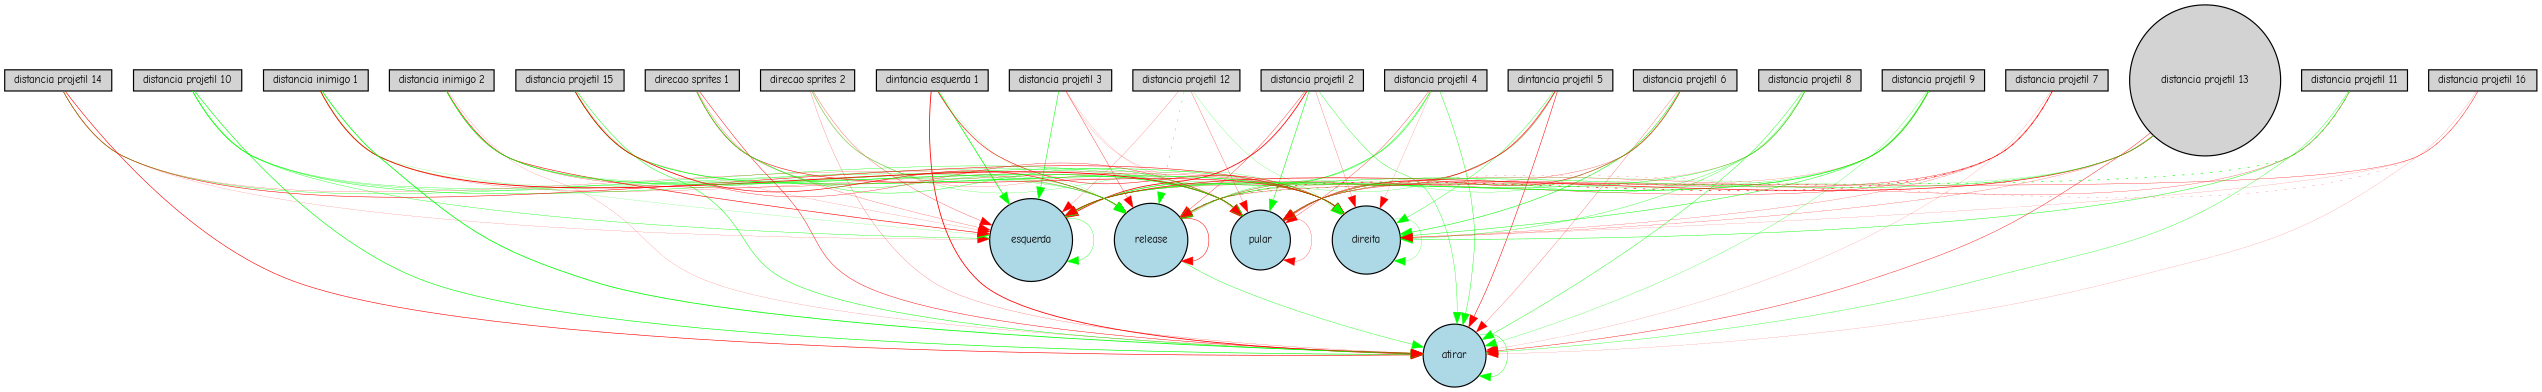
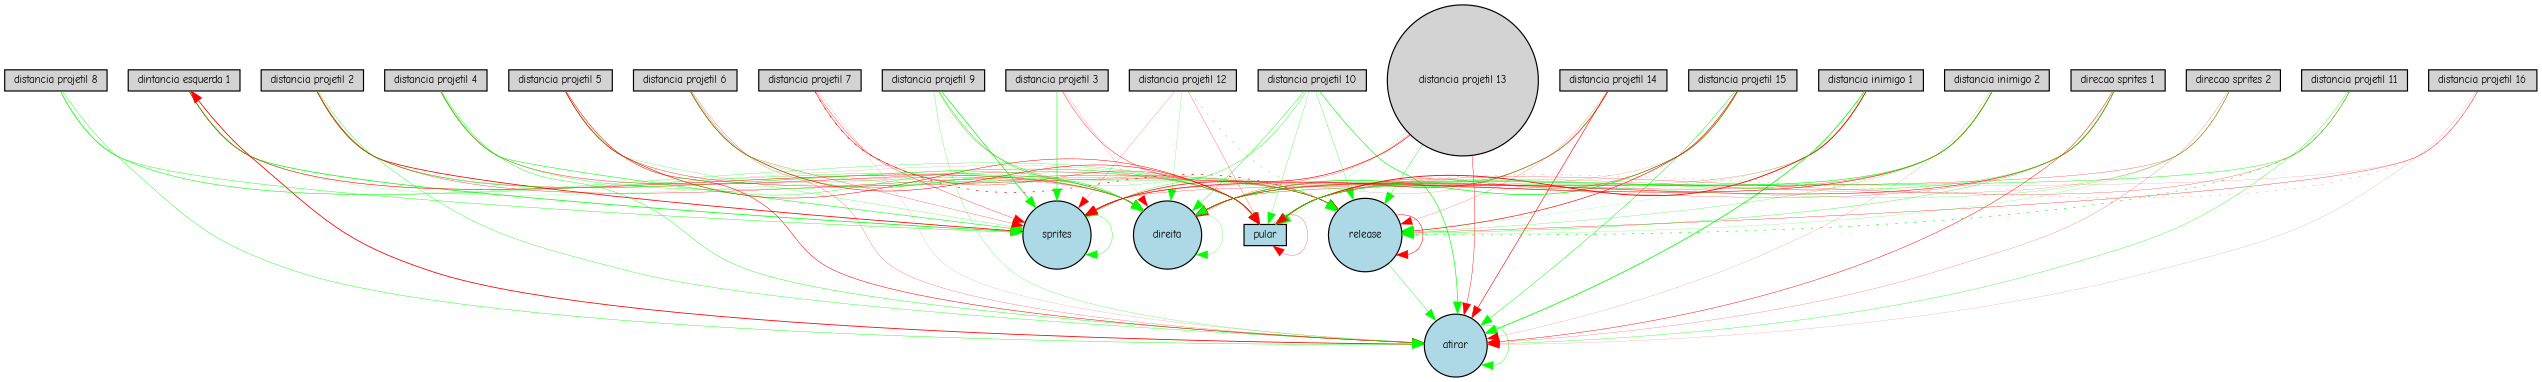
node "dintancia projetil 5": label "dintancia projetil 5" -> "distancia projetil 5"
edge "distancia projetil 8" -> "release": removed
node "esquerda": label "esquerda" -> "sprites"
node "pular": shape circle -> box
edge "dintancia esquerda 1" -> "atirar": reversed
